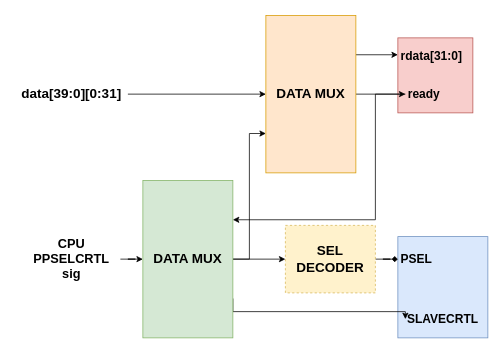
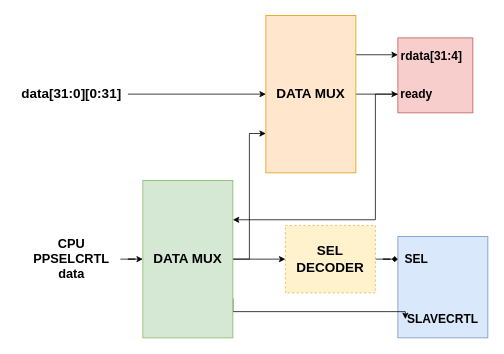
node "rdata[31:0]": label "rdata[31:0]" -> "rdata[31:4]"
node "data[39:0][0:31]": label "data[39:0][0:31]" -> "data[31:0][0:31]"
node "ready": moved (424, 94) -> (417, 94)
node "CPU PPSELCRTL sig": label "CPU PPSELCRTL sig" -> "CPU PPSELCRTL data"
node "PSEL": label "PSEL" -> "SEL"
